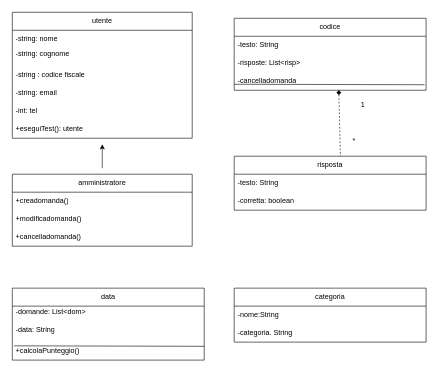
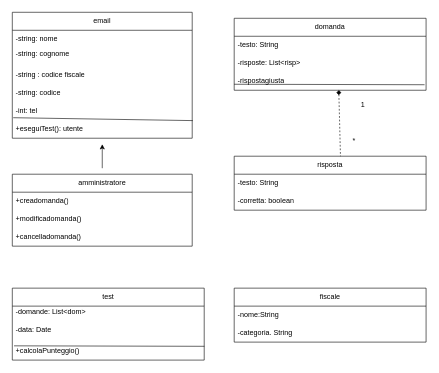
node "utente": label "utente" -> "email"
node "codice": label "codice" -> "domanda"
node "-cancelladomanda": label "-cancelladomanda" -> "-rispostagiusta"
node "-string: email": label "-string: email" -> "-string: codice"
edge "-int: tel" -- "+eseguiTest(): utente": added
node "data": label "data" -> "test"
node "categoria": label "categoria" -> "fiscale"
node "-data: String": label "-data: String" -> "-data: Date"
